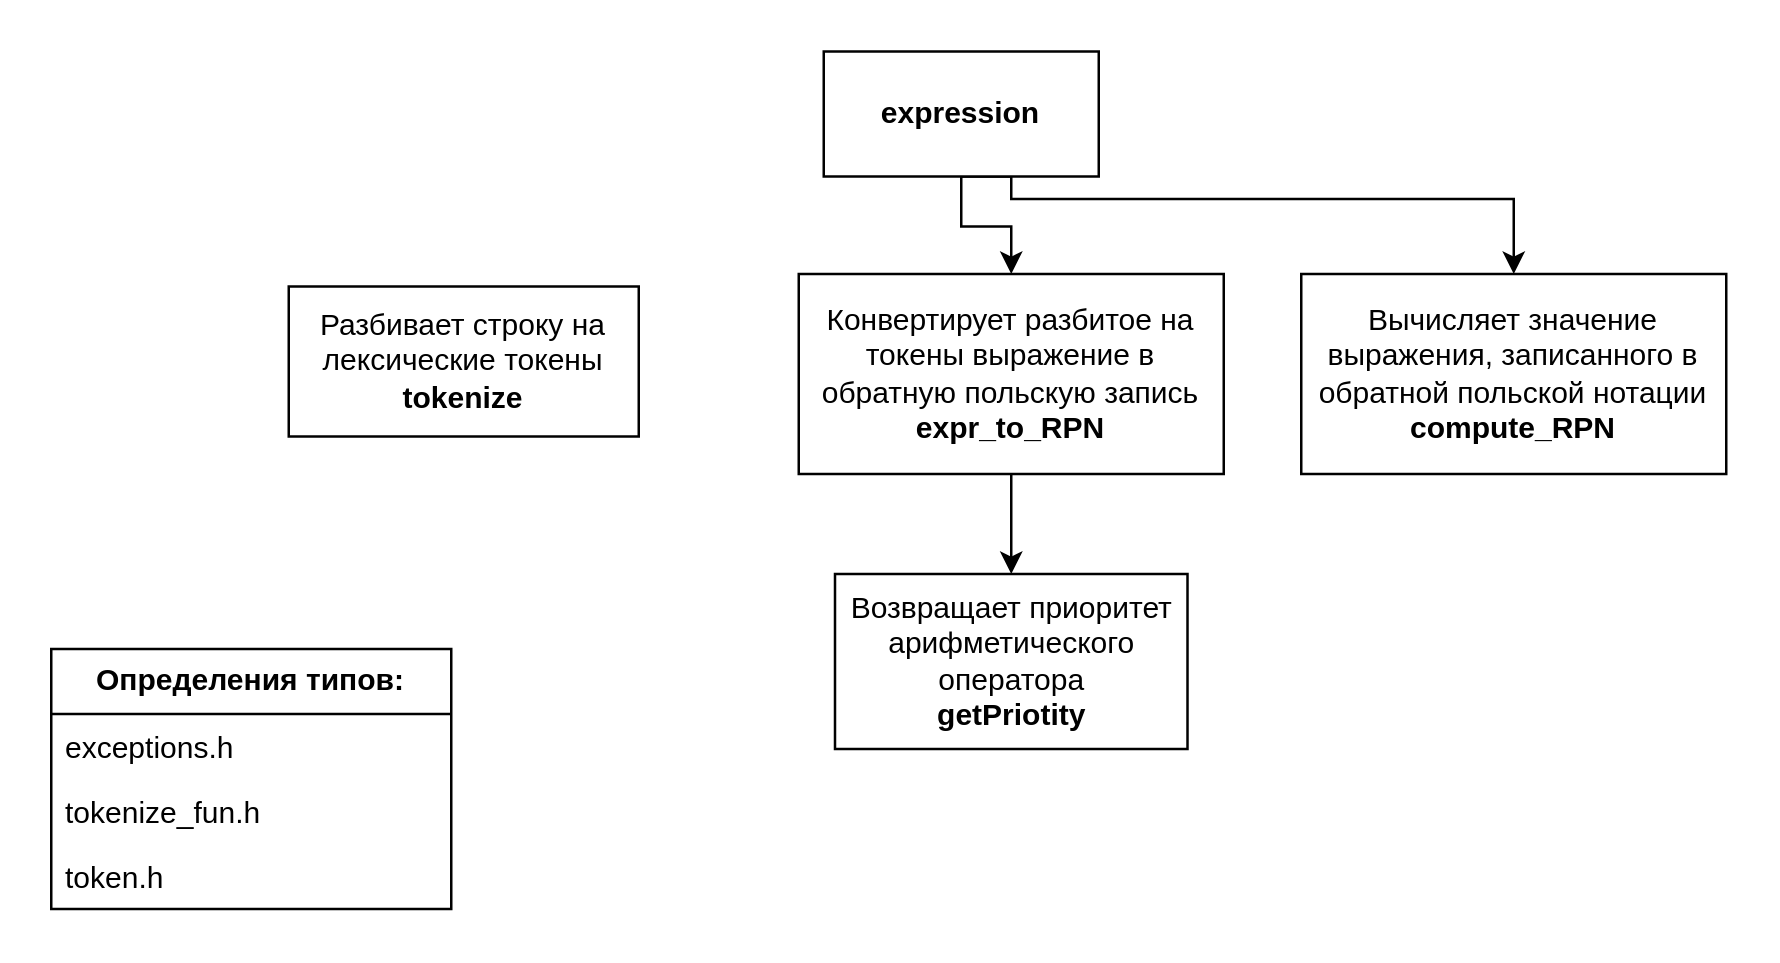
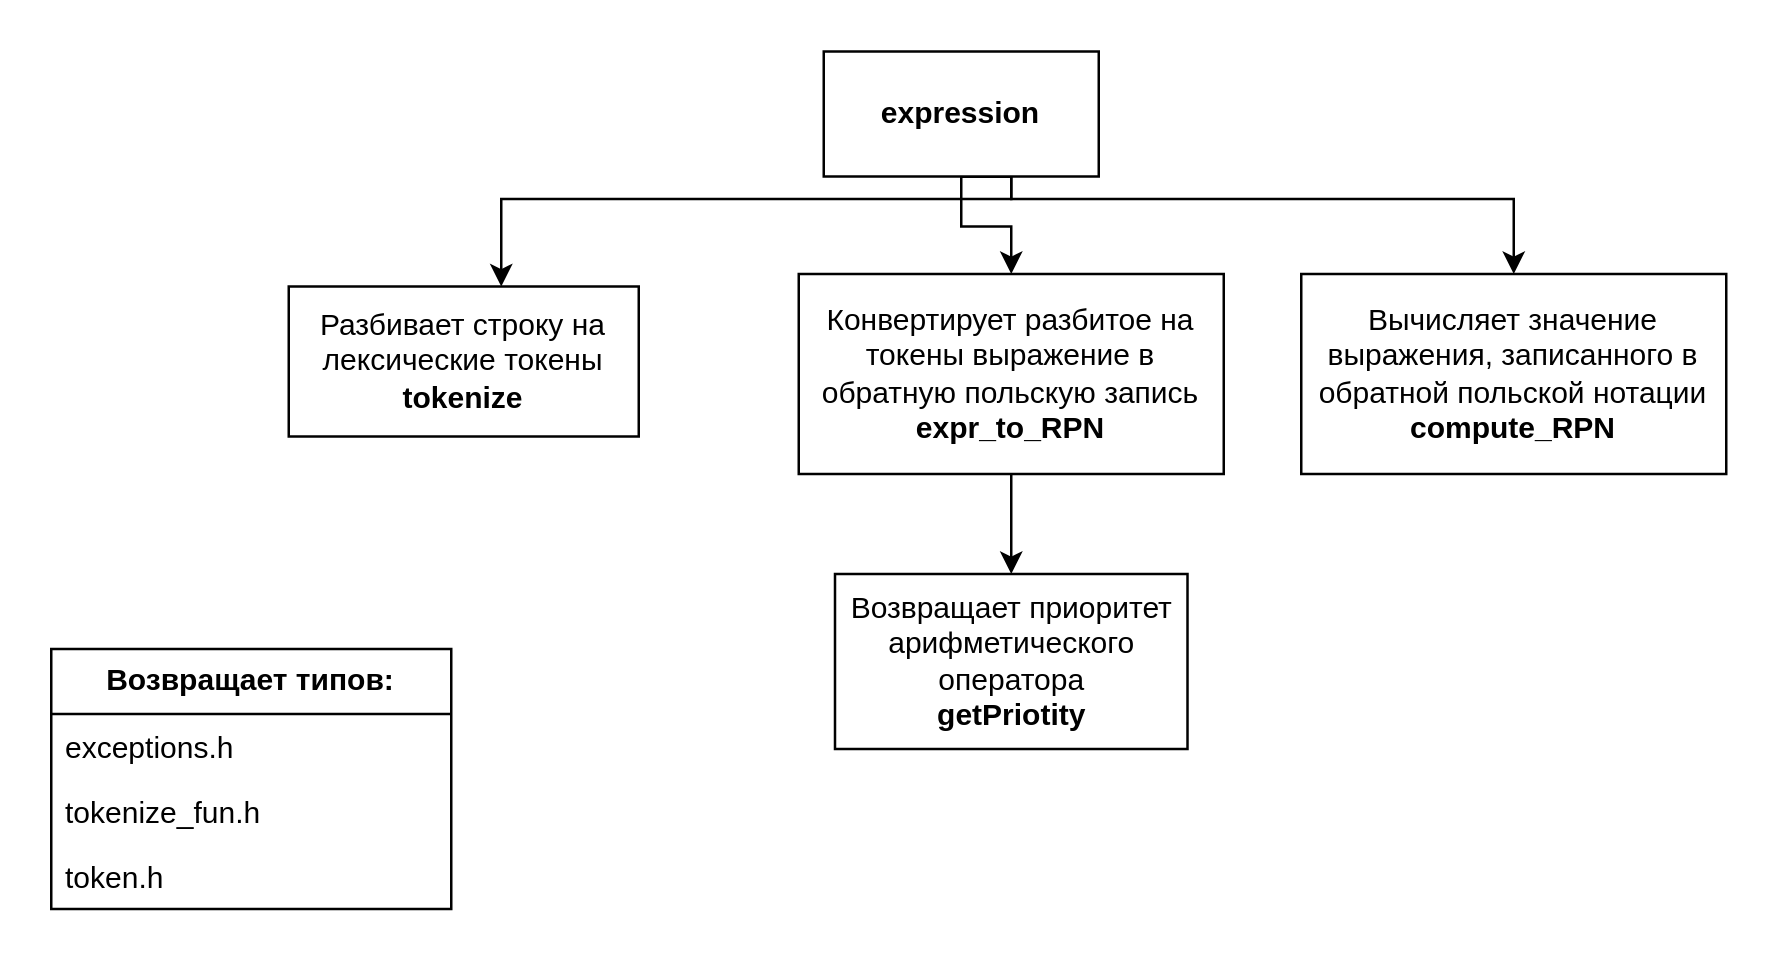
edge "expression" -> "Разбивает строку на лексические токены tokenize": added
node "Определения типов:": label "Определения типов:" -> "Возвращает типов:"
